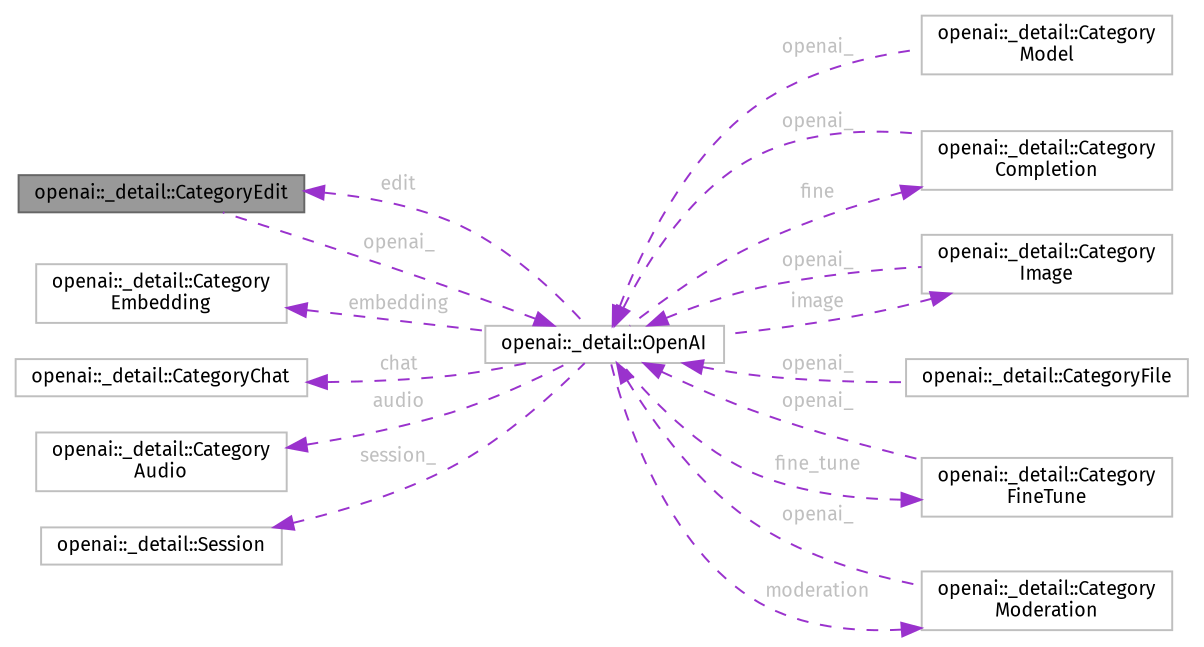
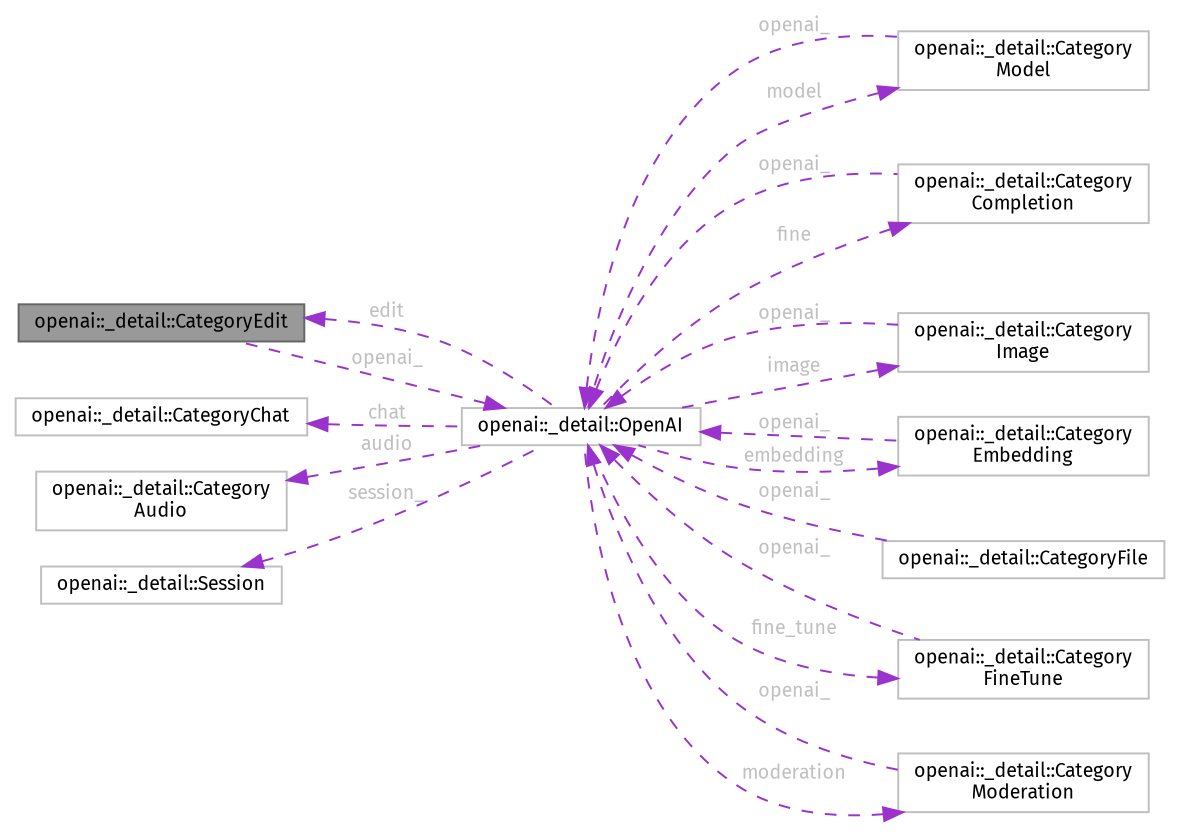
edge "openai::_detail::OpenAI" -> "openai::_detail::Category Model": added, label "model"
edge "openai::_detail::Category Embedding" -> "openai::_detail::OpenAI": added, label "openai_"
